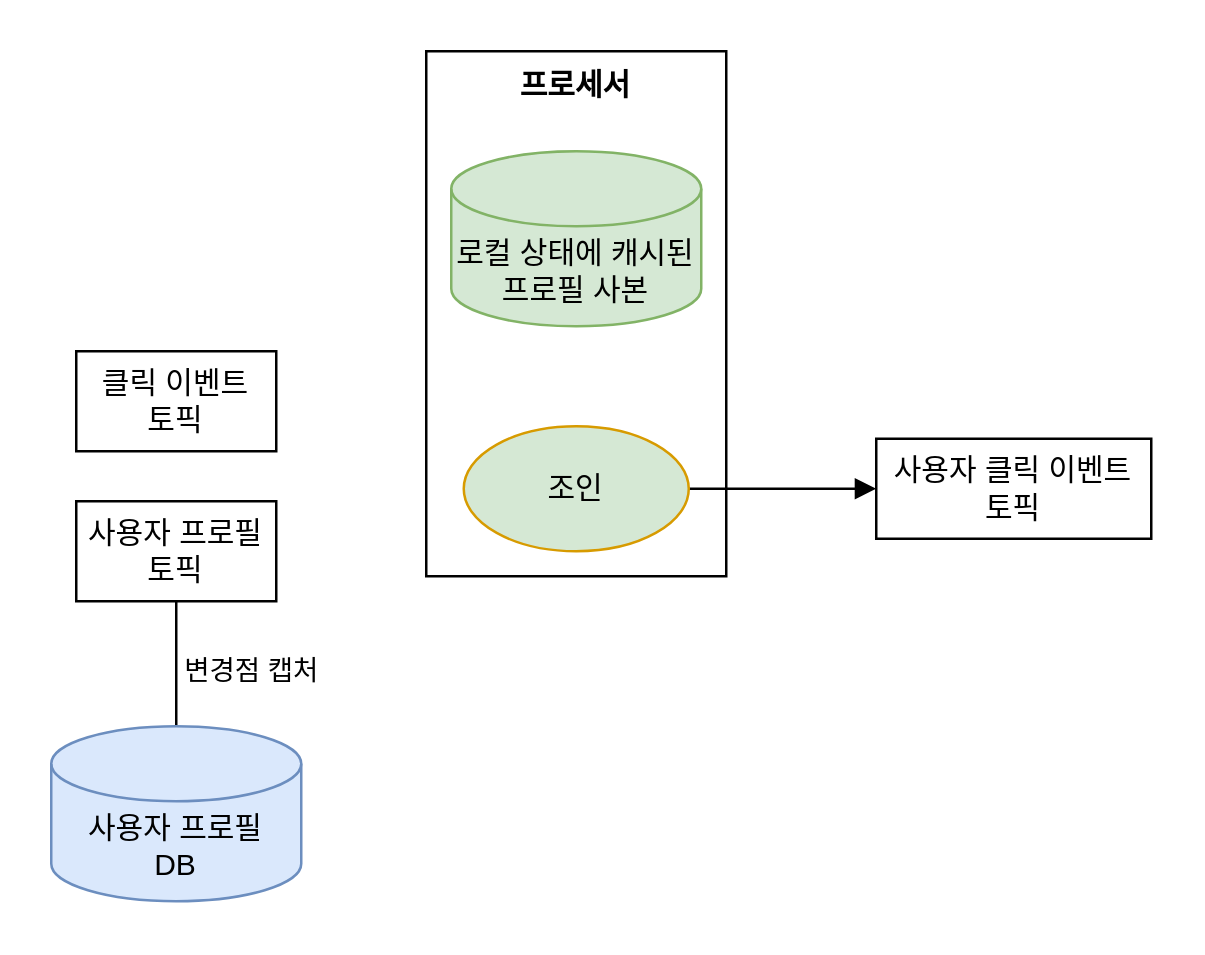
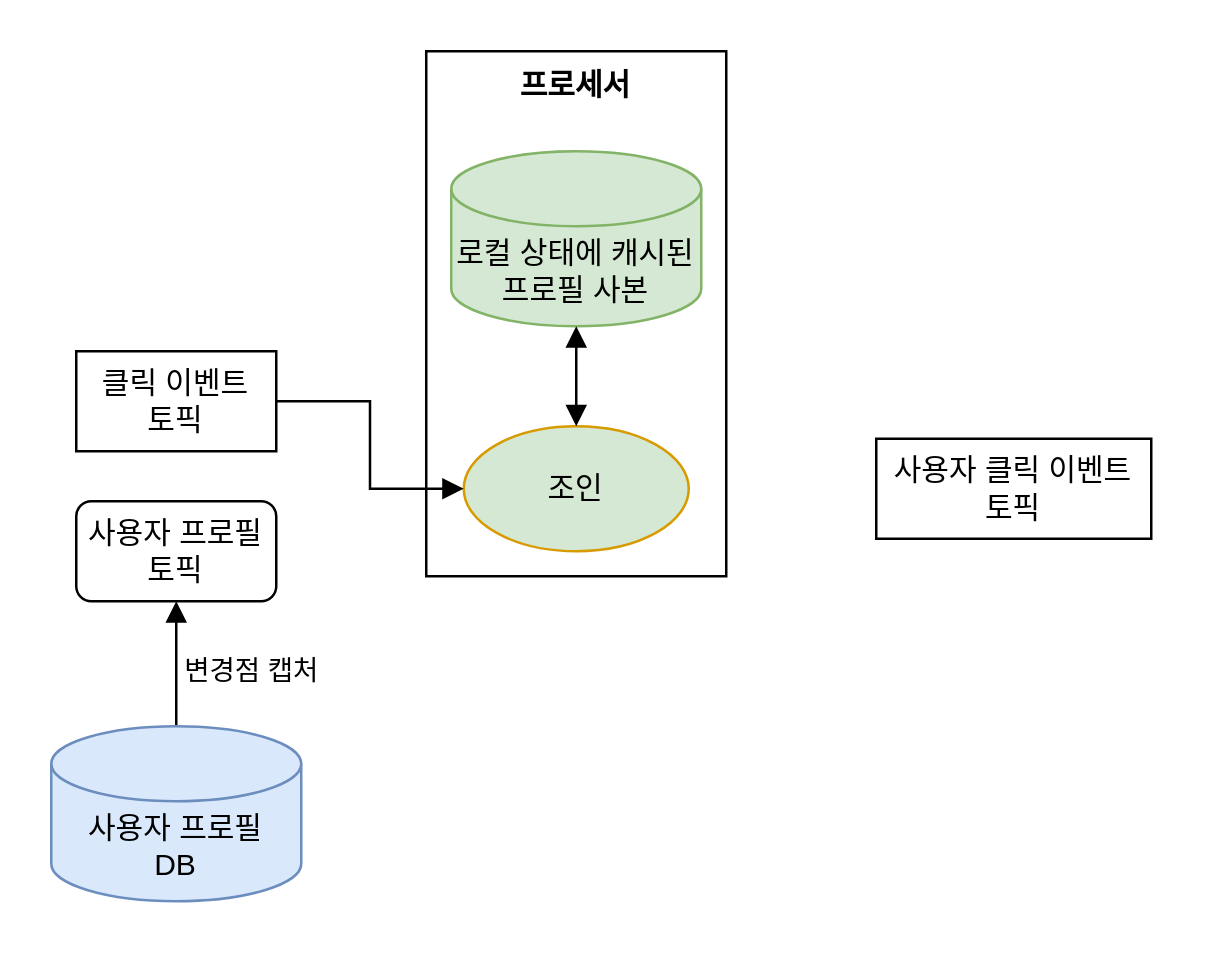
edge "로컬 상태에 캐시된 프로필 사본" -- "조인": added
edge "클릭 이벤트 토픽" -> "조인": added
edge "조인" -> "사용자 클릭 이벤트 토픽": removed
node "사용자 프로필 토픽": shape rectangle -> rounded rectangle
edge "사용자 프로필 토픽" -- "사용자 프로필 DB": arrowhead none -> block
